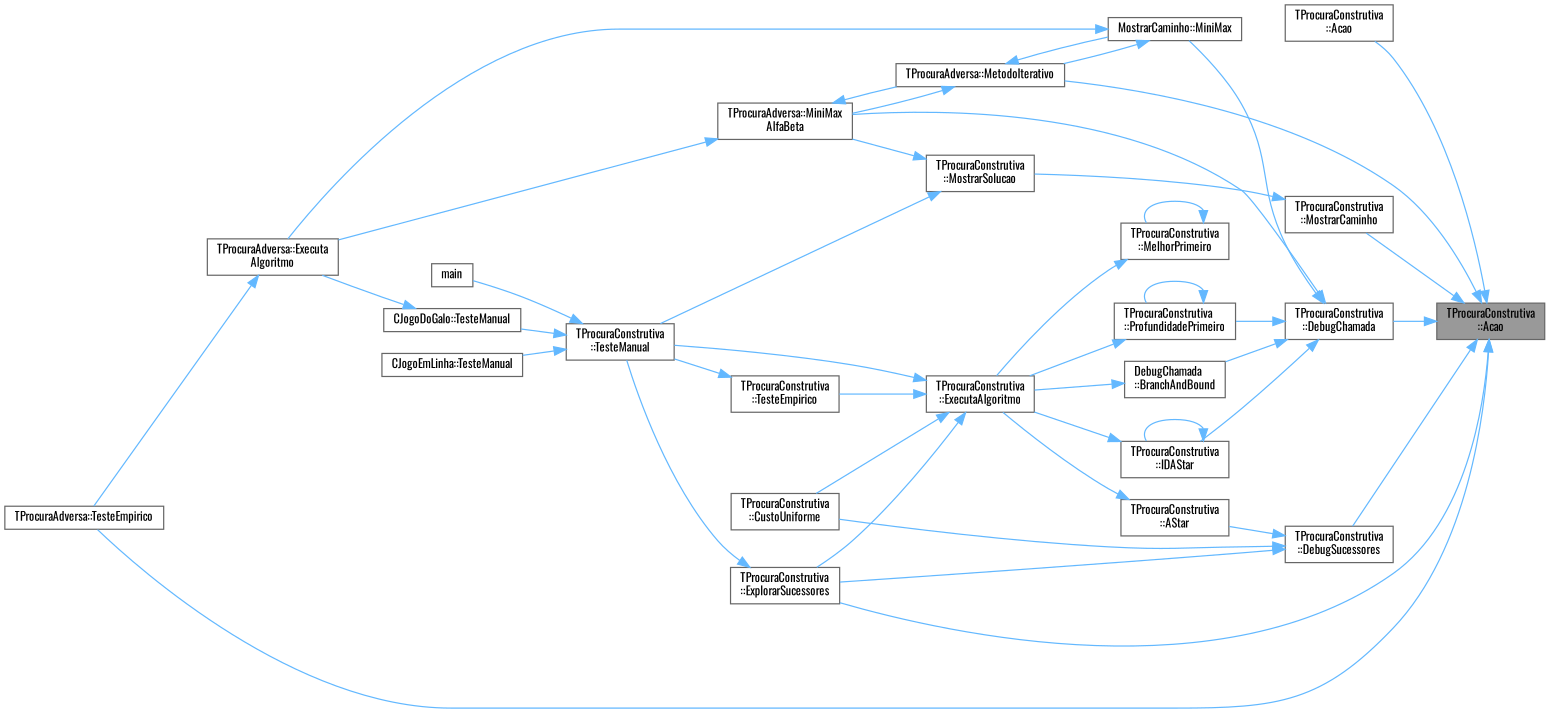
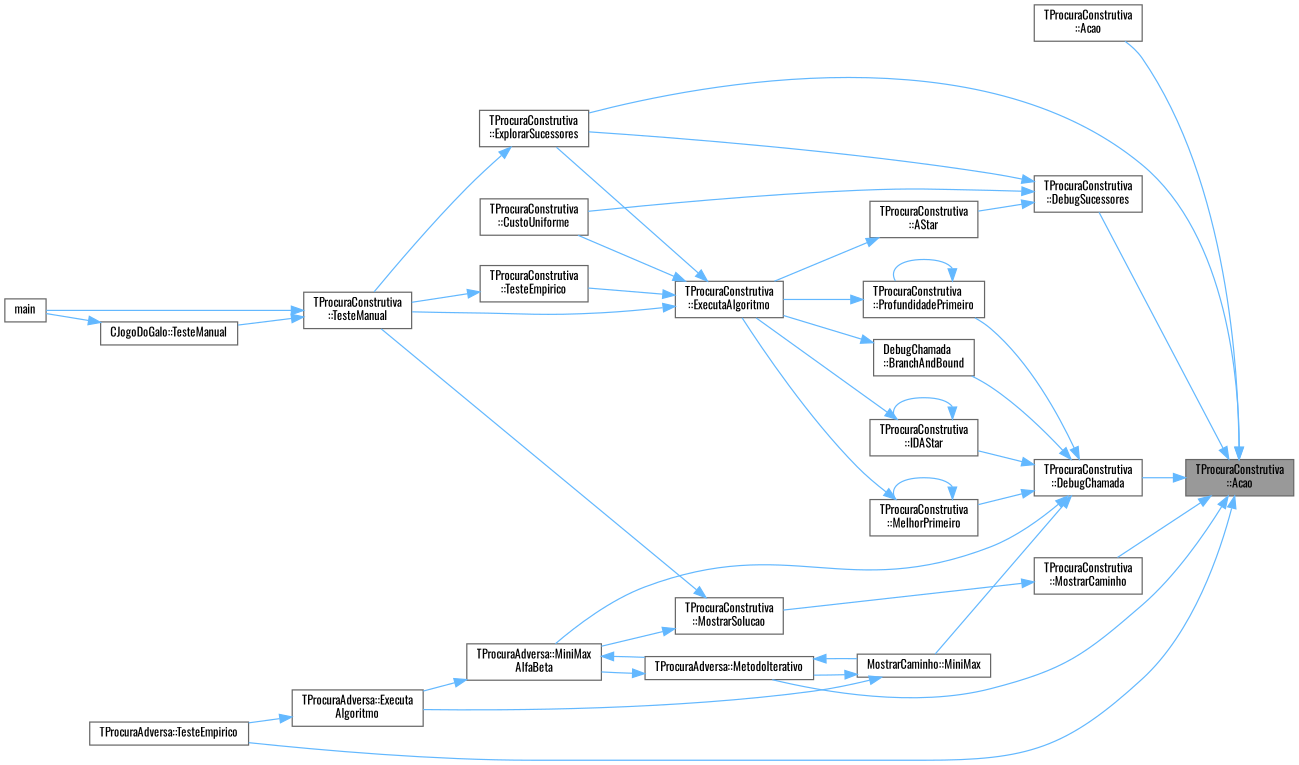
edge "TProcuraAdversa::Executa Algoritmo" -> "CJogoDoGalo::TesteManual": now "main" -> "CJogoDoGalo::TesteManual"
node "CJogoEmLinha::TesteManual": removed
edge "TProcuraConstrutiva ::MelhorPrimeiro" -> "TProcuraConstrutiva ::DebugChamada": added
